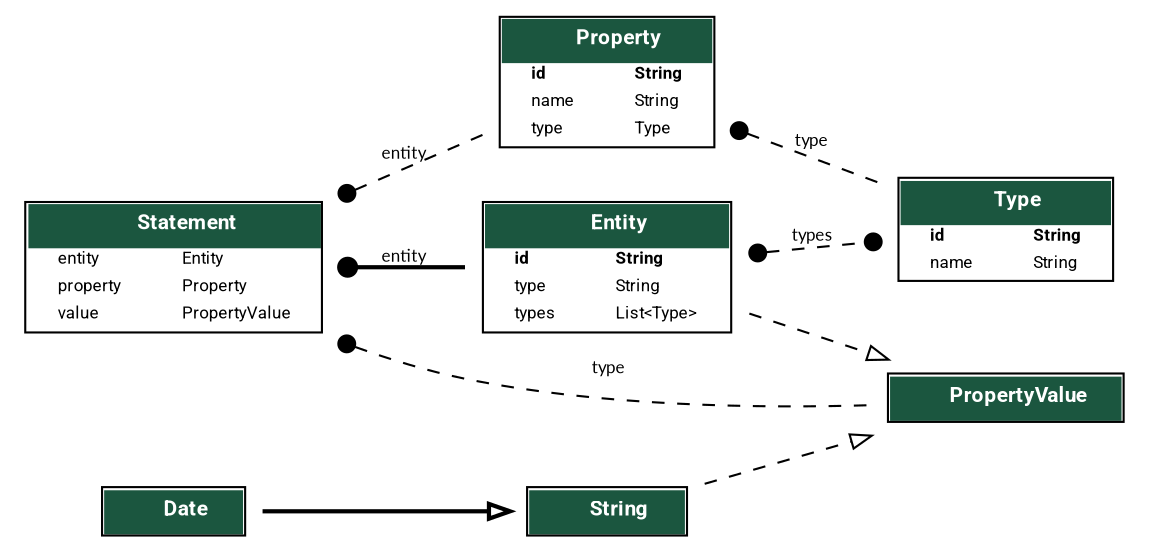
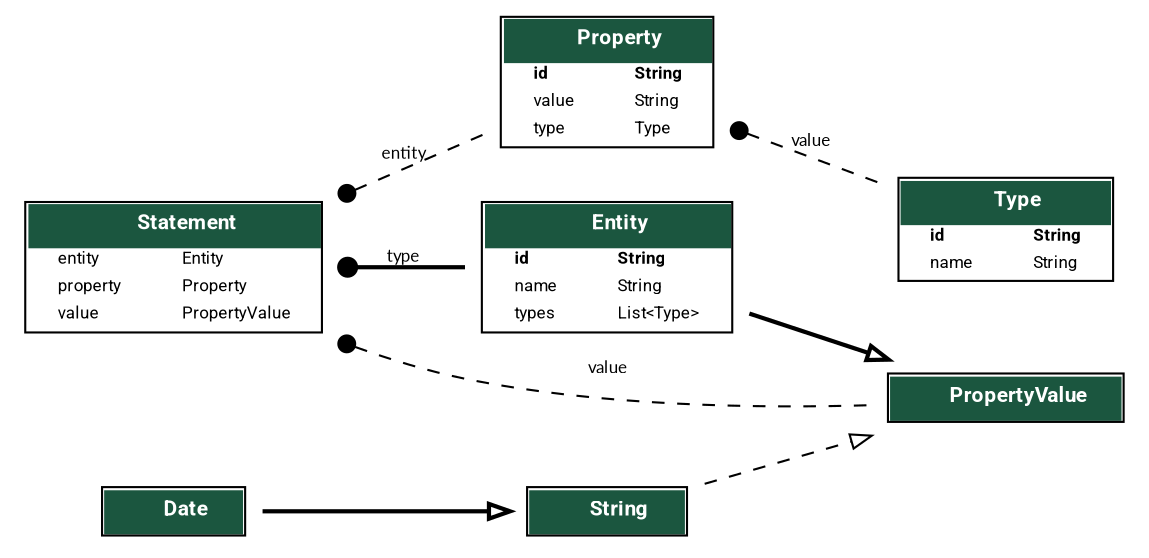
node "Property": text "name" -> "value"
edge "Property" -- "Type": label " type" -> " value"
edge "Type" -- "Entity": removed, label "types"
edge "Statement" -- "Entity": label " entity" -> " type"
node "Entity": text "type" -> "name"
edge "Entity" -- "PropertyValue": style dashed -> bold
edge "Statement" -- "PropertyValue": label " type" -> " value"
